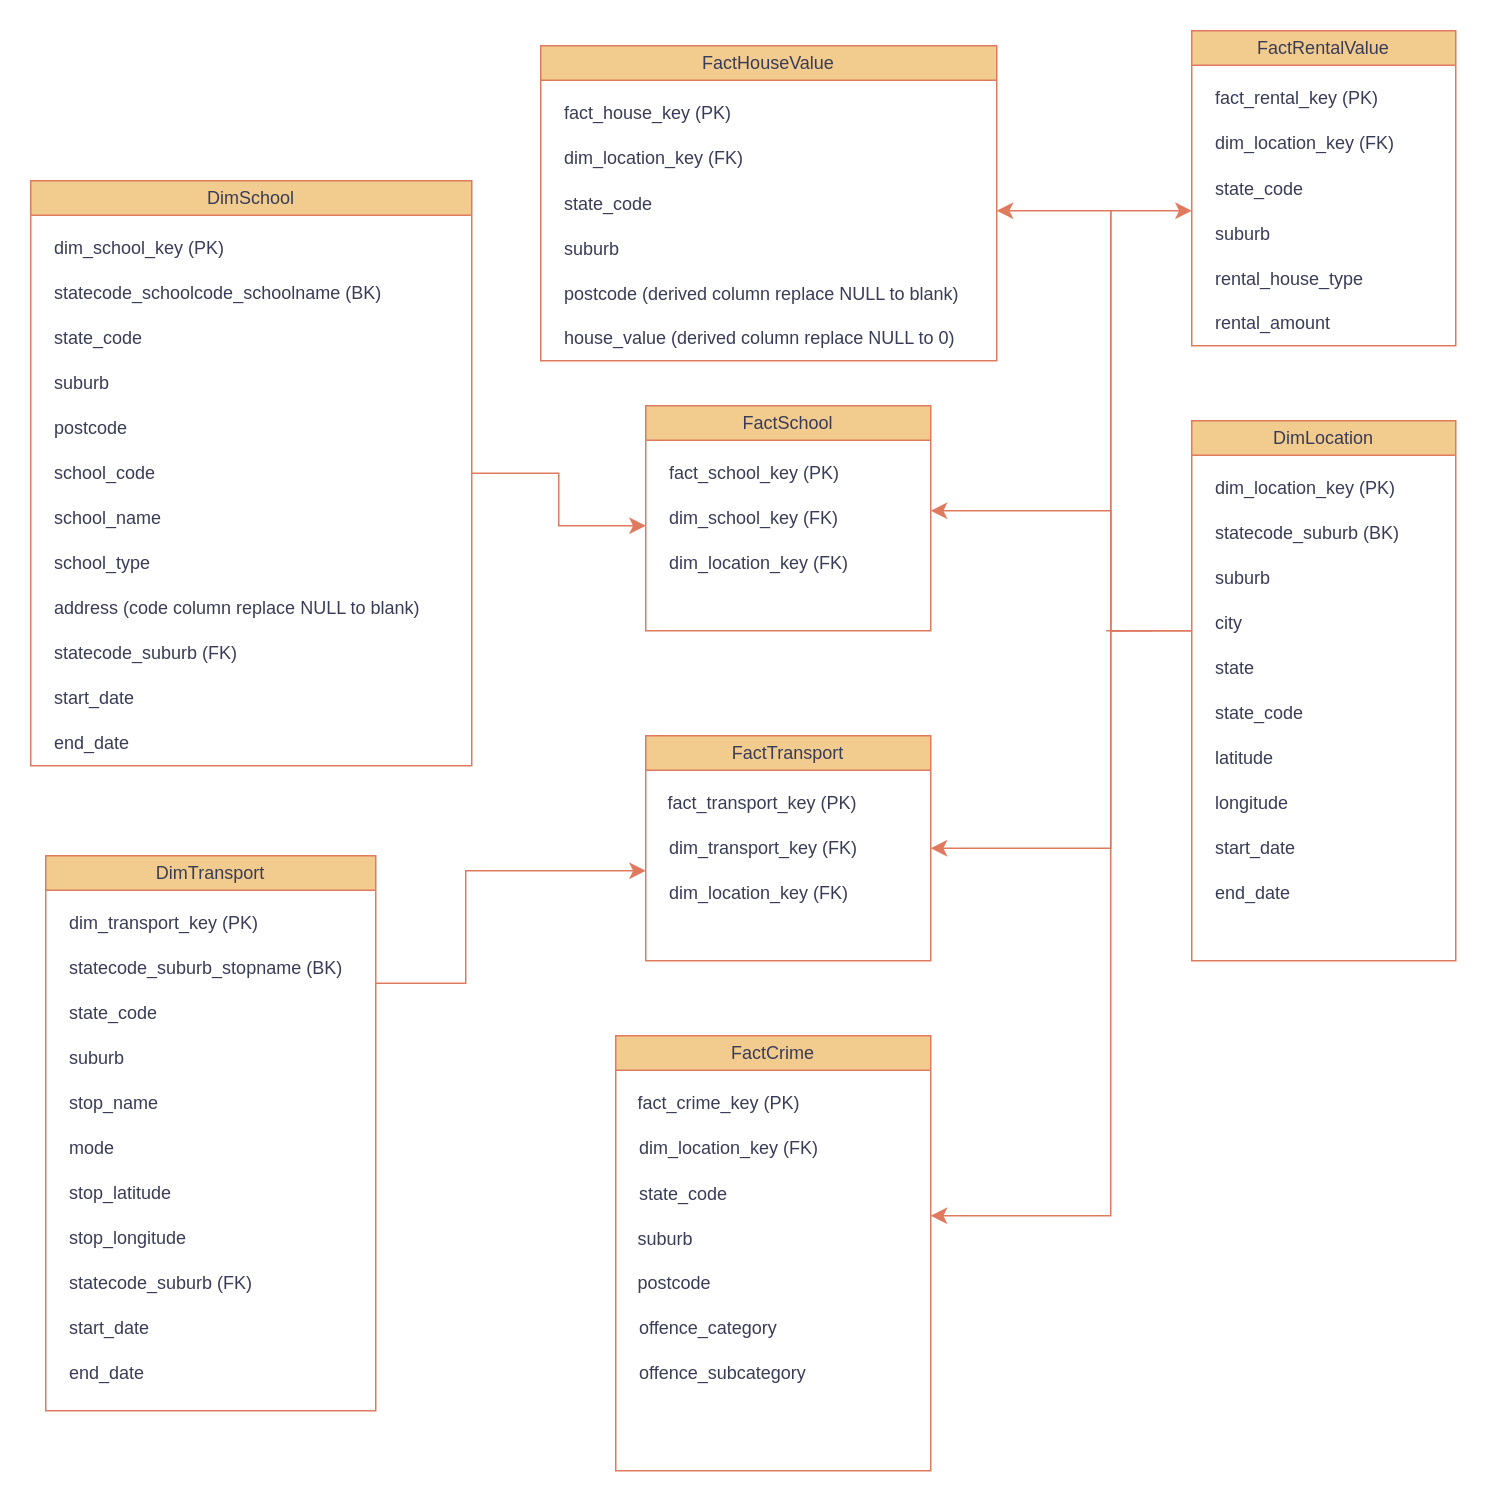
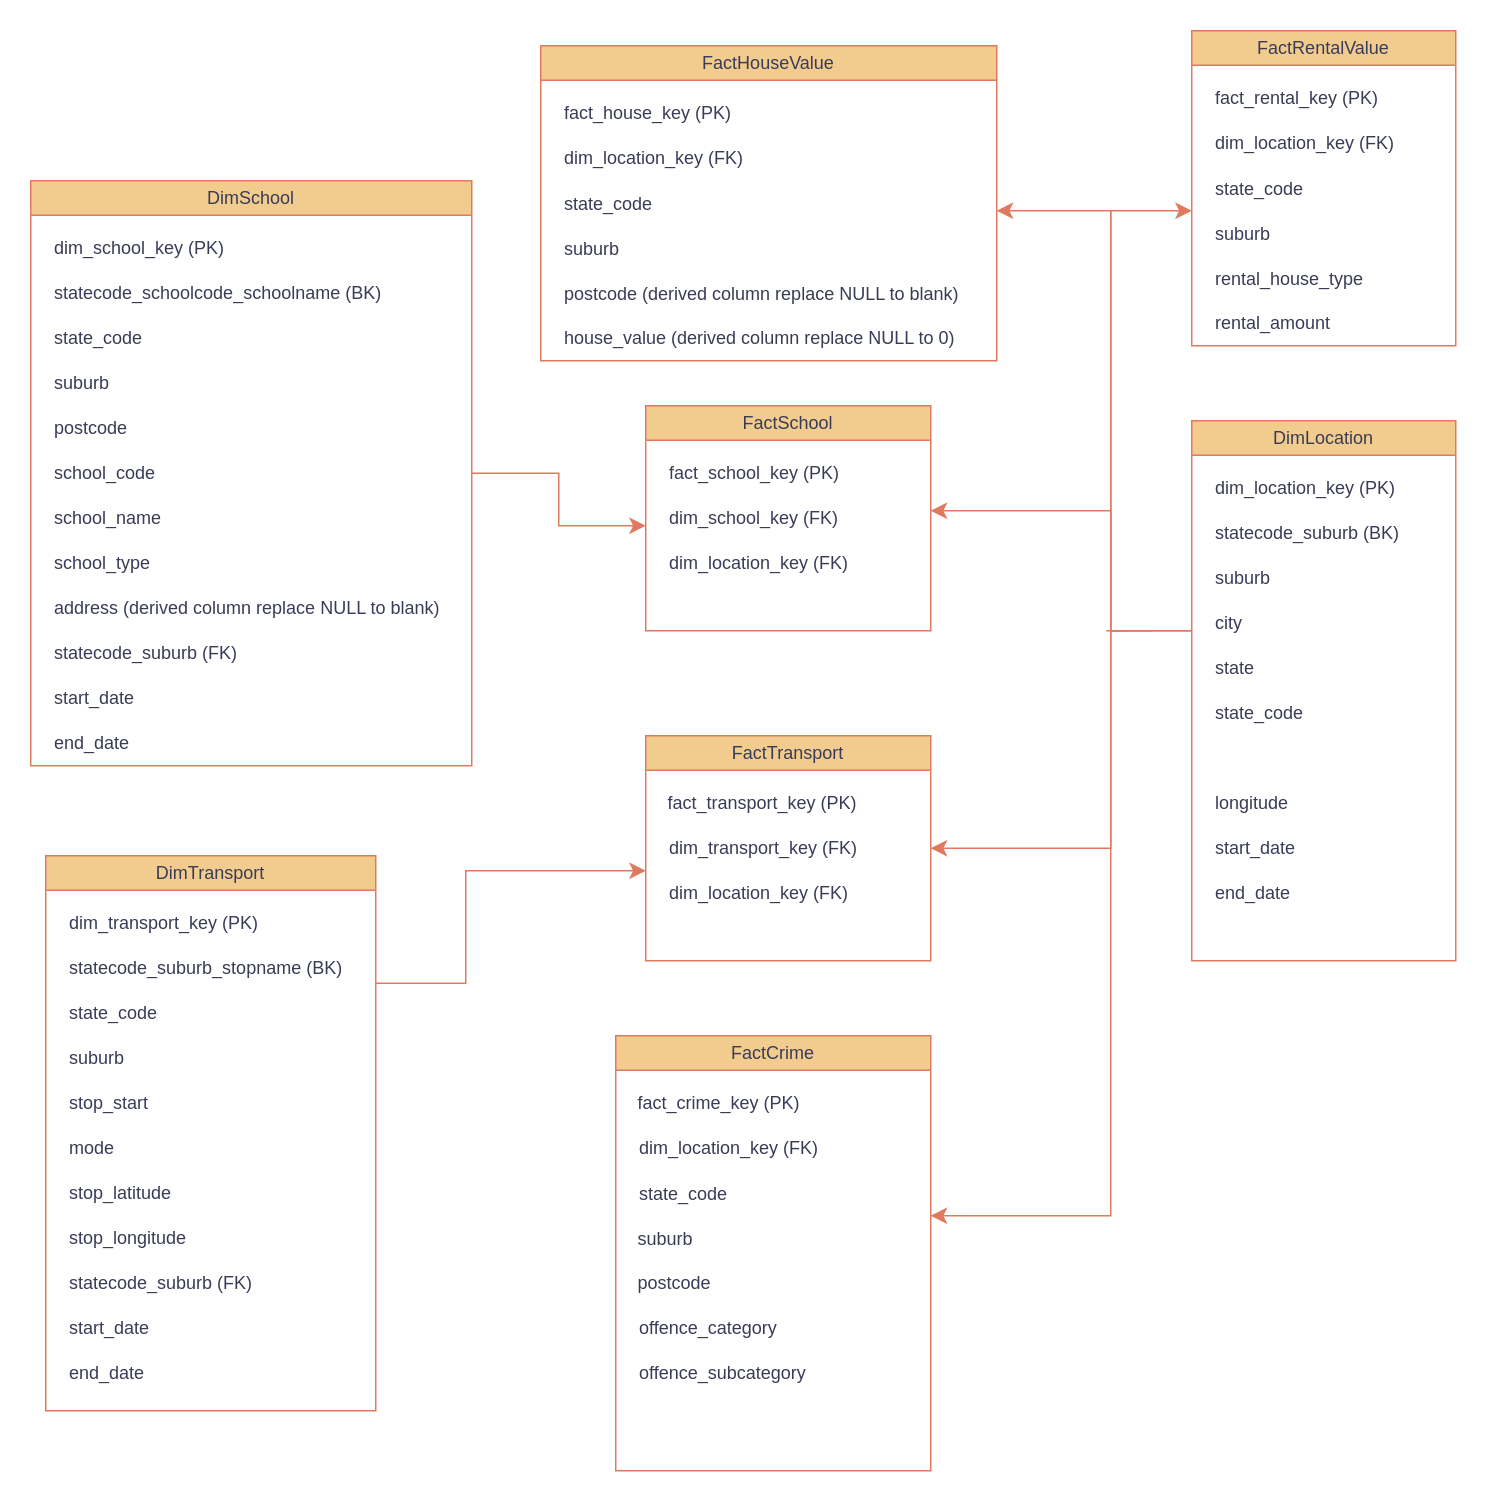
node "address (code column replace NULL to blank)": label "address (code column replace NULL to blank)" -> "address (derived column replace NULL to blank)"
node "latitude": removed
node "stop_name": label "stop_name" -> "stop_start"
